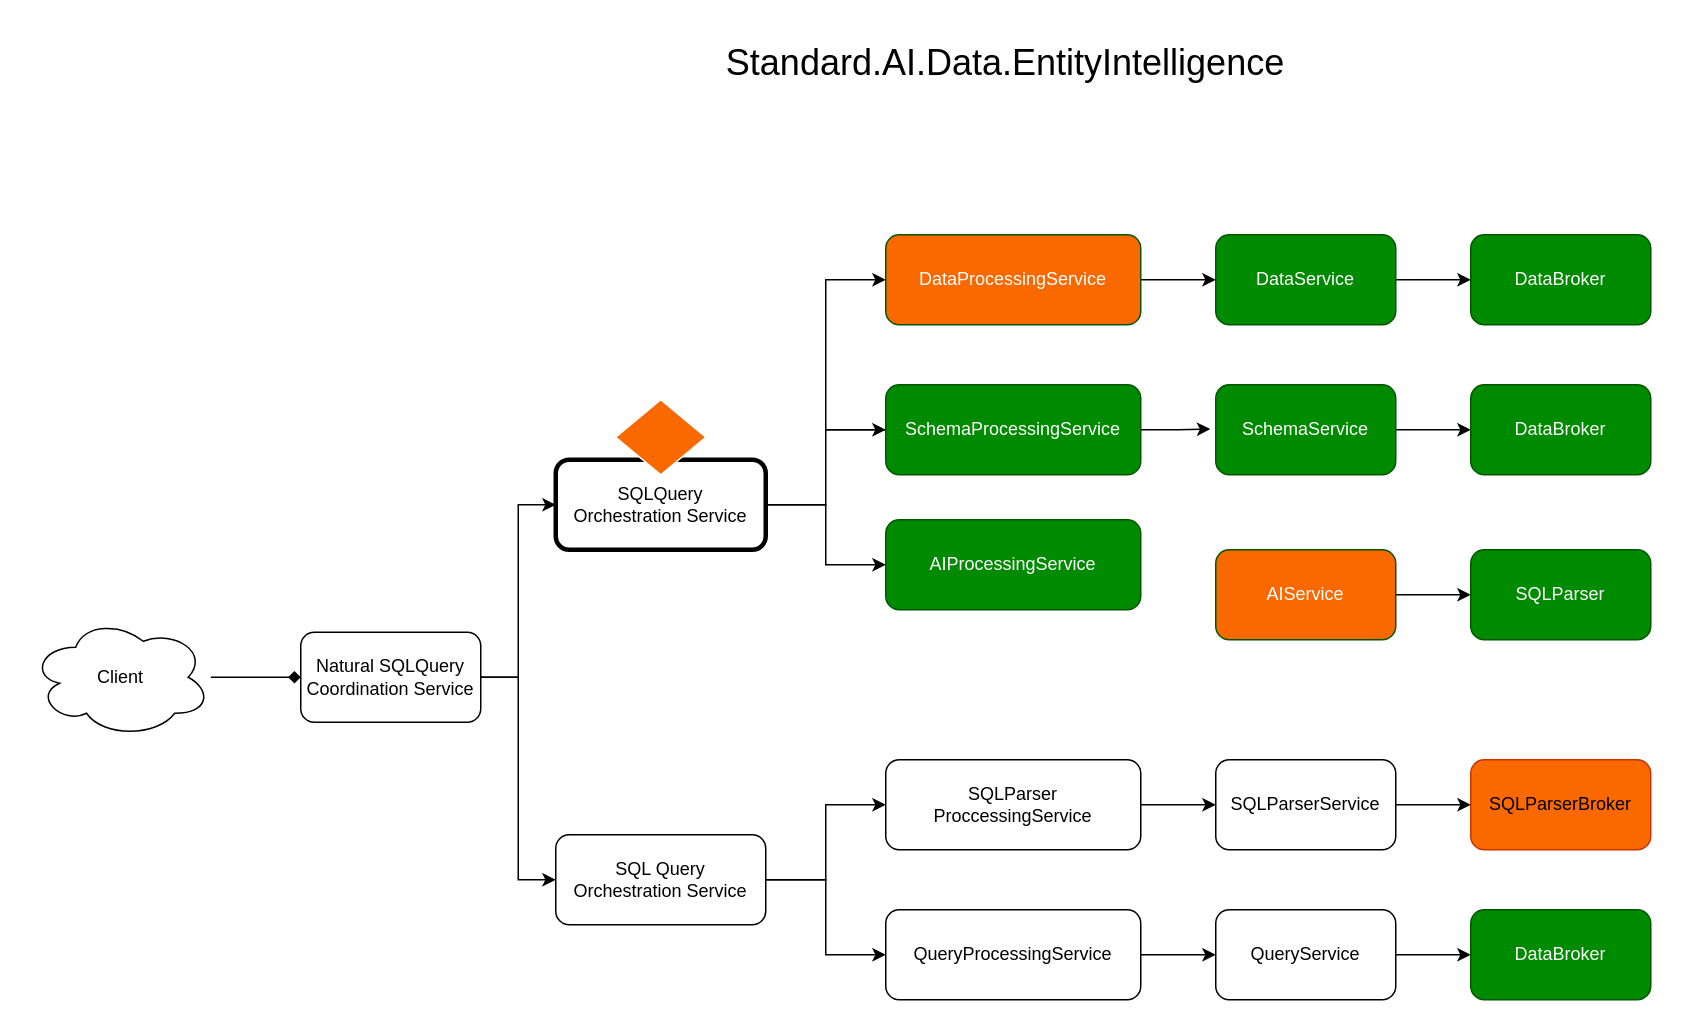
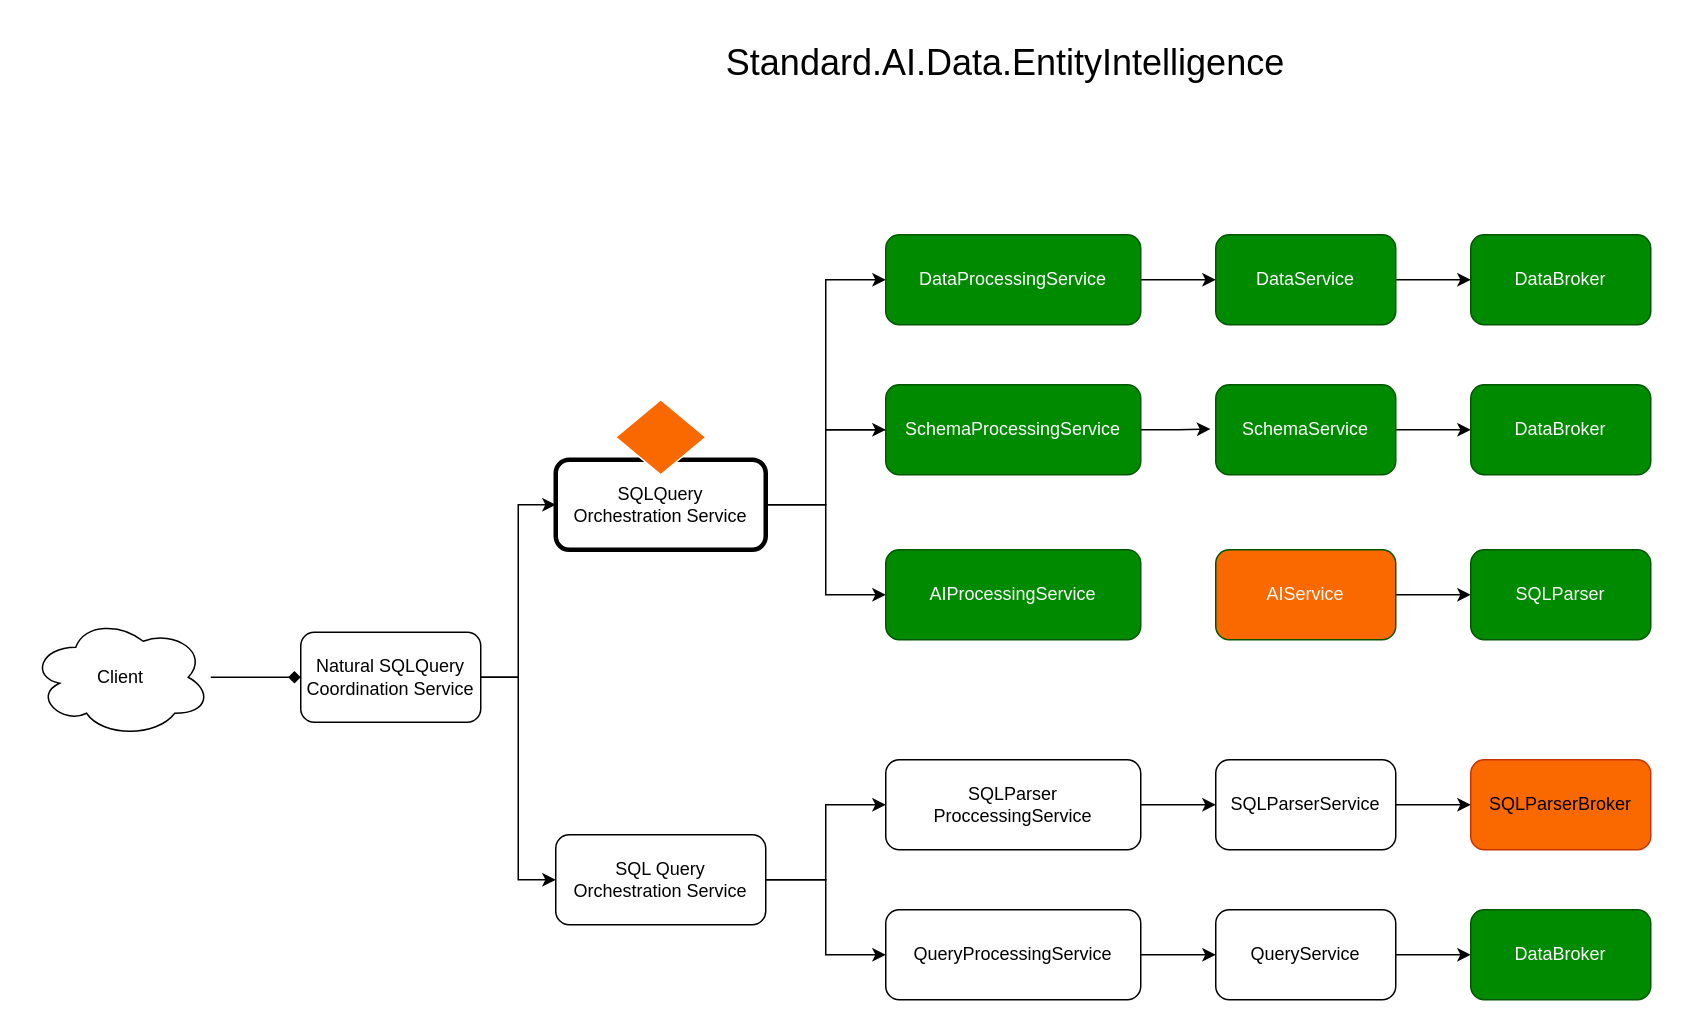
node "DataProcessingService": fillcolor #fa6800 -> #008a00
node "AIProcessingService": moved (1013, 565) -> (1013, 595)
